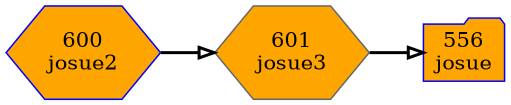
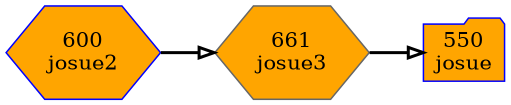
node "601 josue3": label "601 josue3" -> "661 josue3"
node "556 josue": label "556 josue" -> "550 josue"
